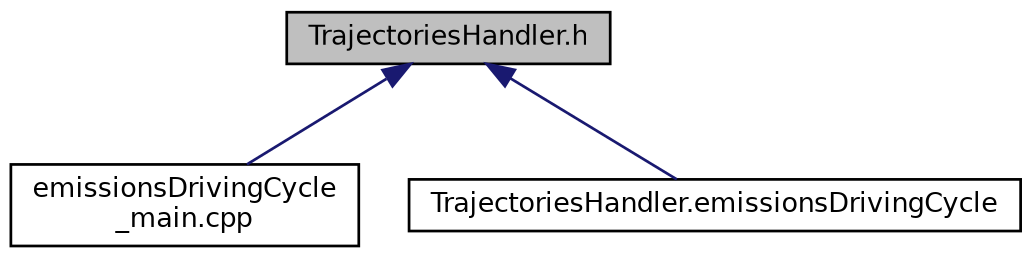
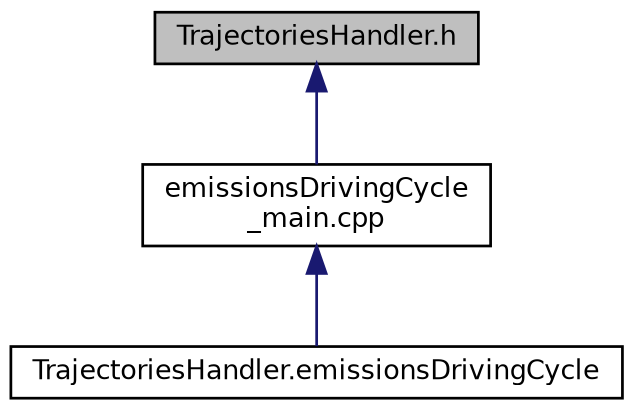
edge "TrajectoriesHandler.emissionsDrivingCycle" -> "TrajectoriesHandler.h": now "TrajectoriesHandler.emissionsDrivingCycle" -> "emissionsDrivingCycle _main.cpp"
